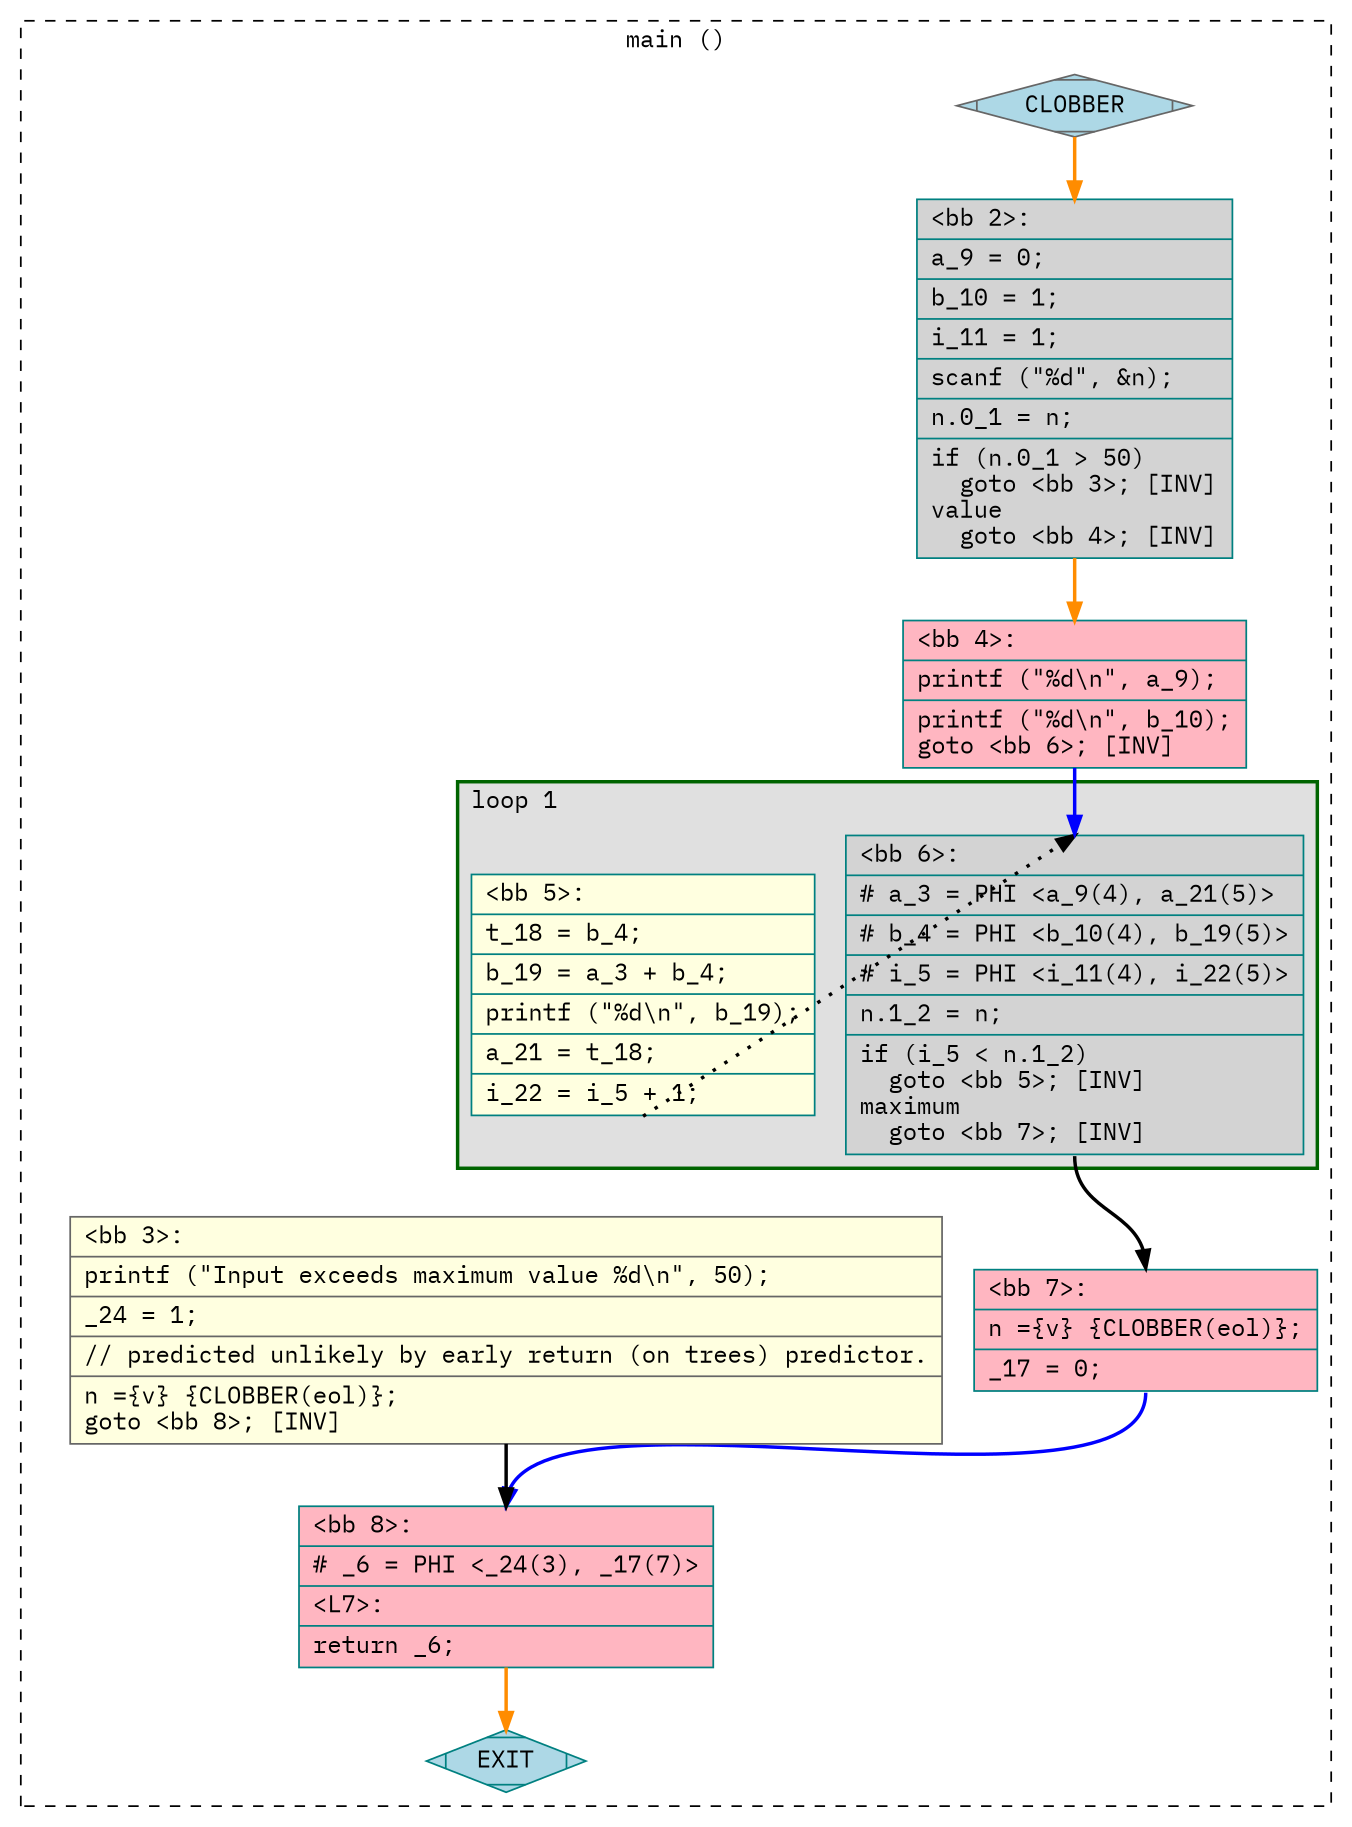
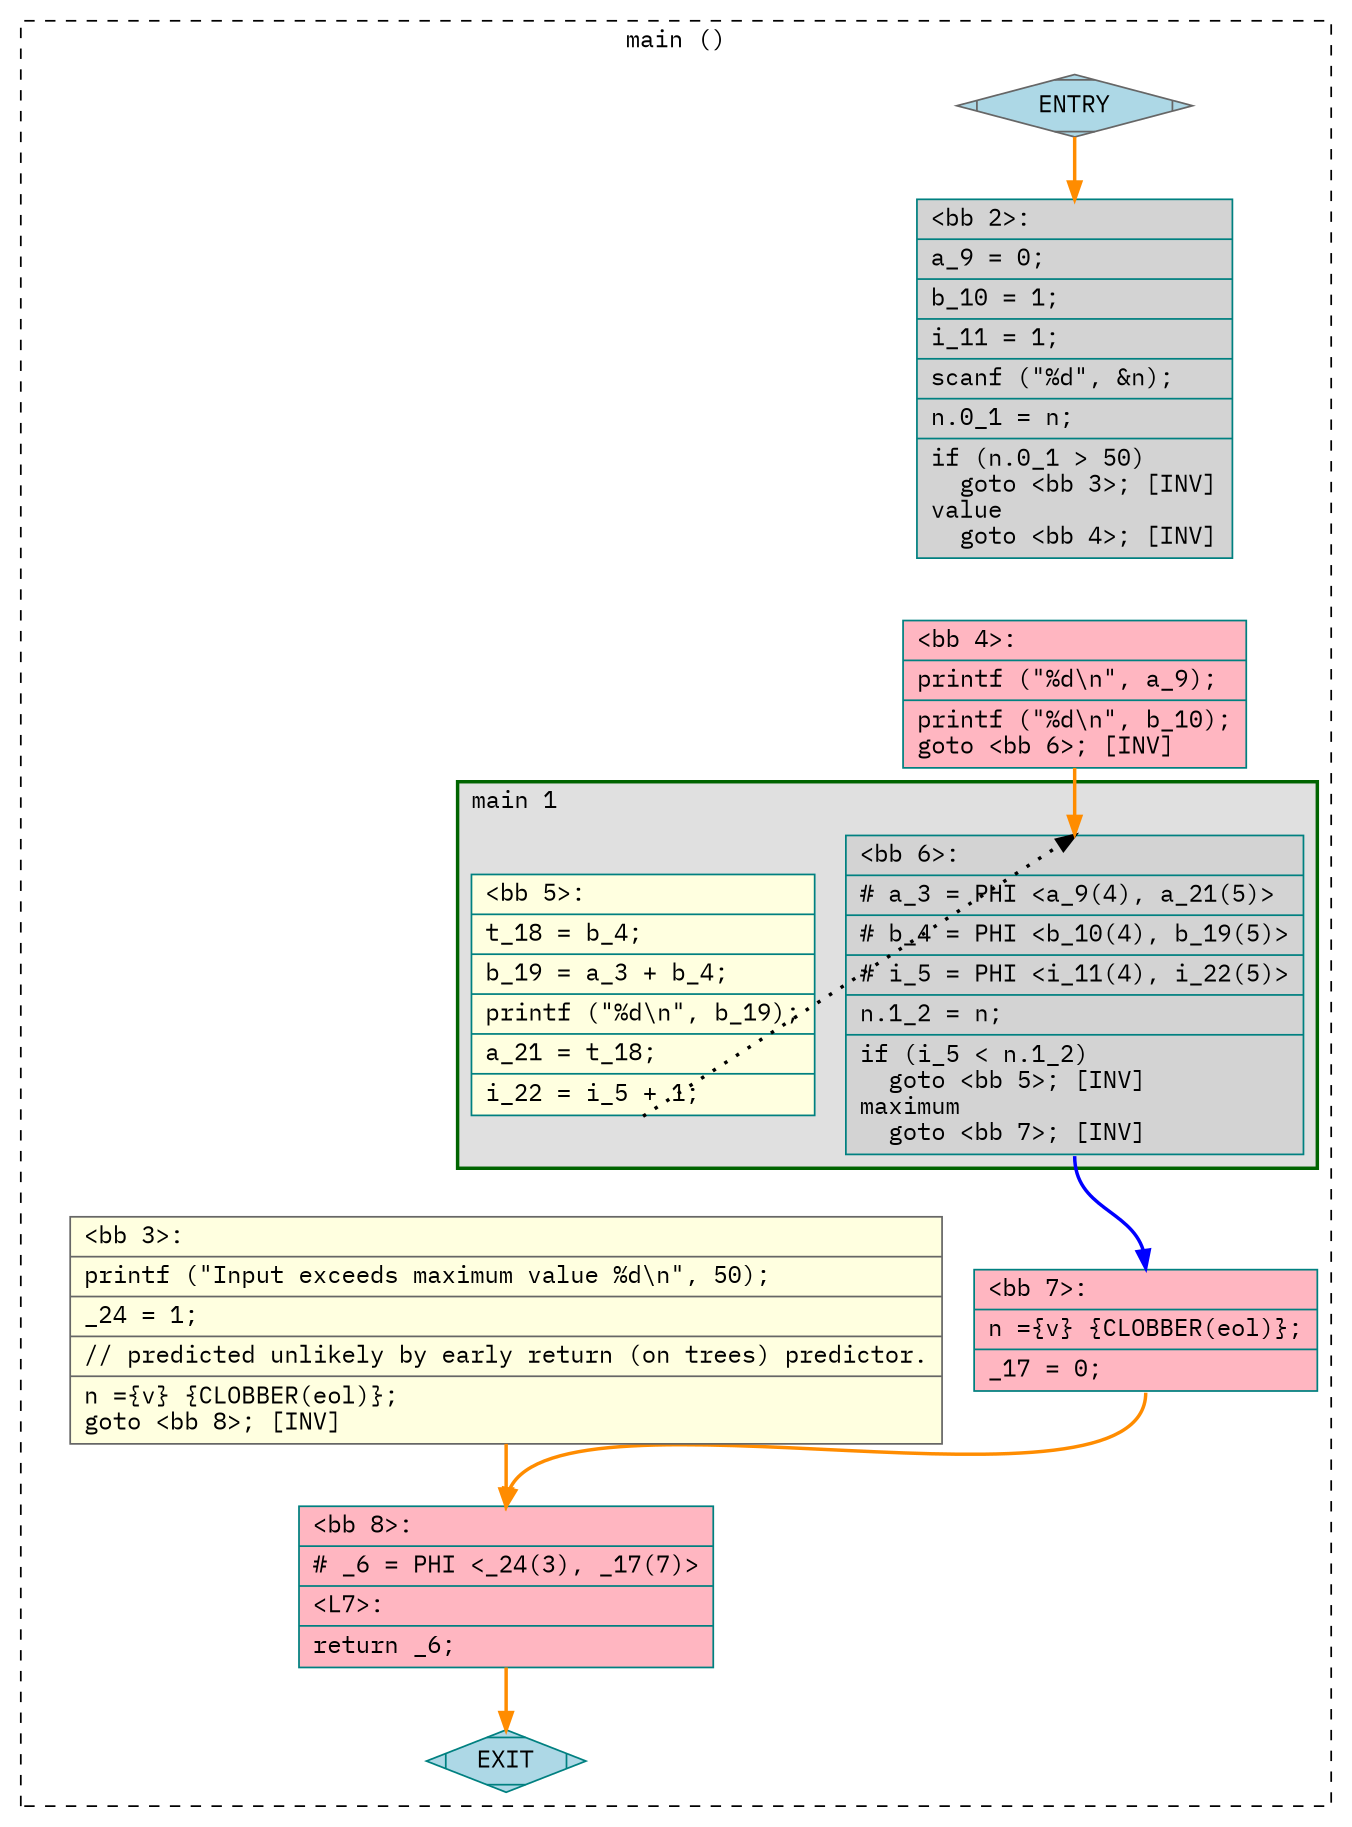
node "CLOBBER": label "CLOBBER" -> "ENTRY"
edge "<bb 2>:" -> "<bb 4>:": removed
edge "<bb 4>:" -> "<bb 6>:": color blue -> darkorange
cluster "loop 1": label "loop 1" -> "main 1"
edge "<bb 6>:" -> "<bb 7>:": color black -> blue
edge "<bb 7>:" -> "<bb 8>:": color blue -> darkorange
edge "<bb 3>:" -> "<bb 8>:": color black -> darkorange
